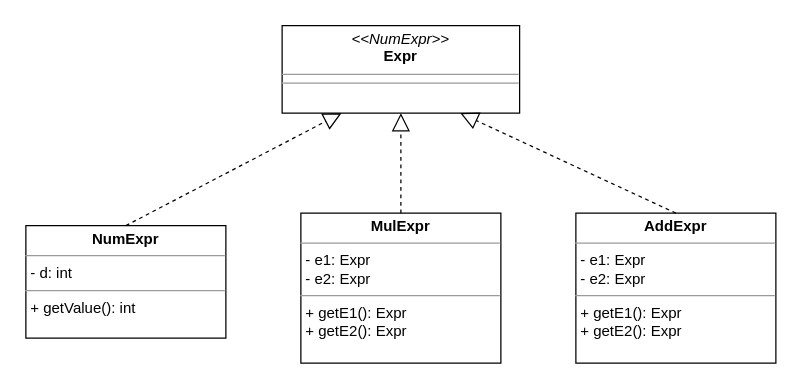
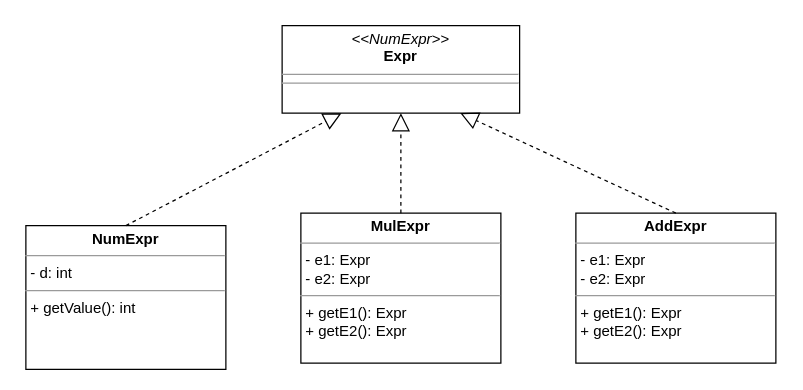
node "NumExpr - d: int + getValue(): int": size 200x113 -> 200x144
